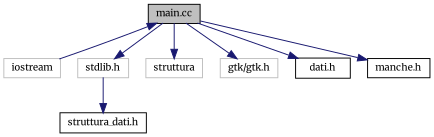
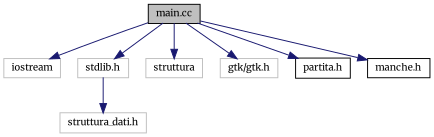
edge "iostream" -> "main.cc": reversed
node "dati.h": label "dati.h" -> "partita.h"
node "struttura_dati.h": color black -> grey75
